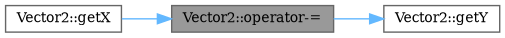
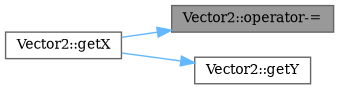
edge "Vector2::operator-=" -> "Vector2::getY": now "Vector2::getX" -> "Vector2::getY"
